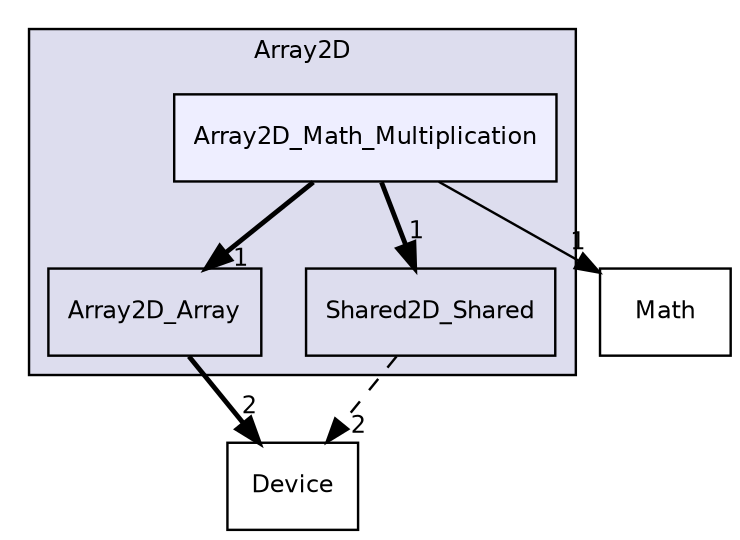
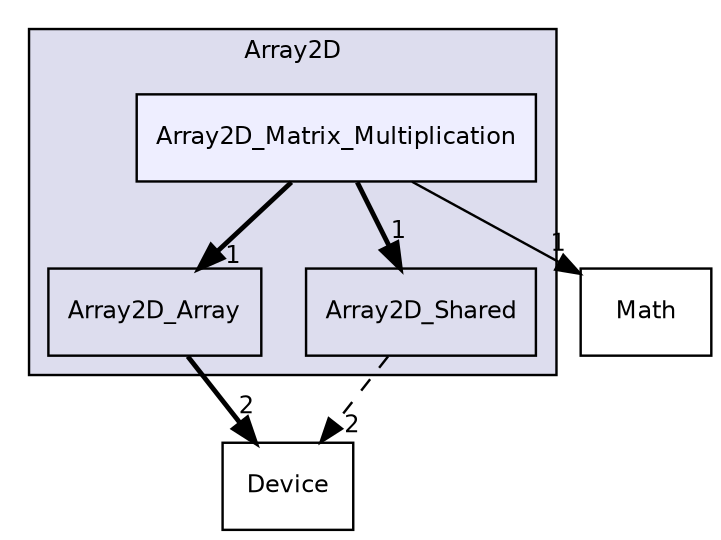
node "Array2D_Math_Multiplication": label "Array2D_Math_Multiplication" -> "Array2D_Matrix_Multiplication"
node "Shared2D_Shared": label "Shared2D_Shared" -> "Array2D_Shared"
